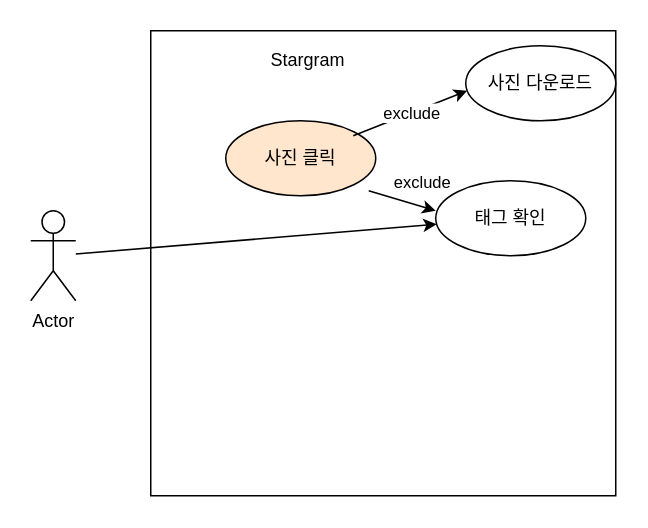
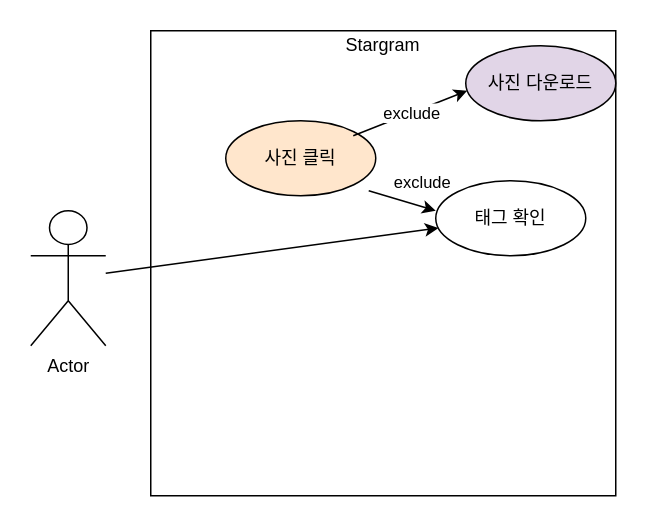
node "Stargram": moved (308, 61) -> (383, 46)
node "사진 다운로드": fillcolor #ffffff -> #e1d5e7
node "Actor": size 45x90 -> 75x135
